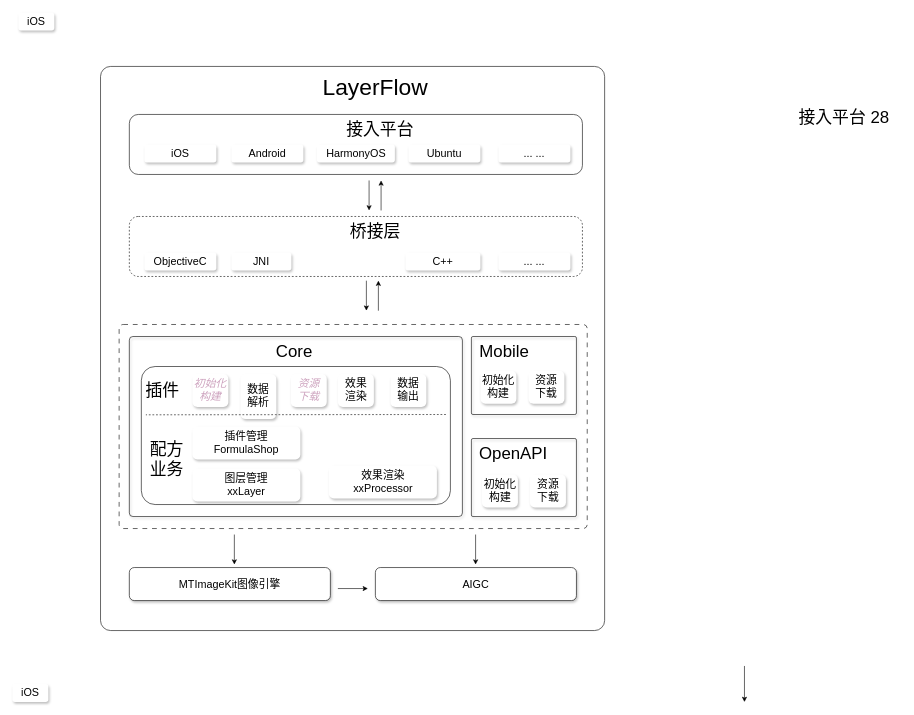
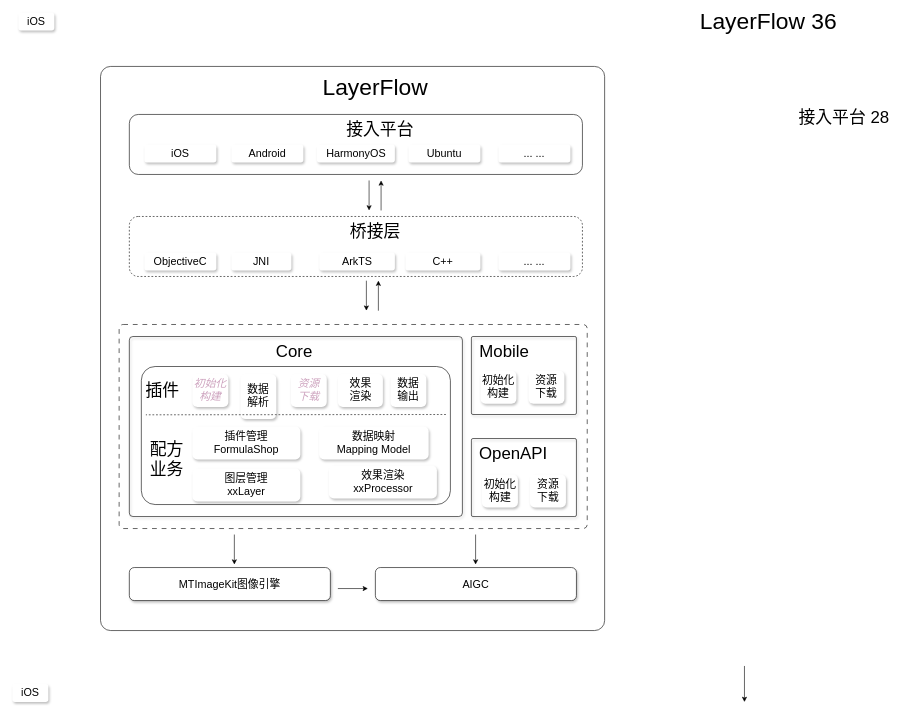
node "LayerFlow 36": added
node "ArkTS": added
node "效果 渲染": size 36x33 -> 45x33
node "数据映射 Mapping Model": added
